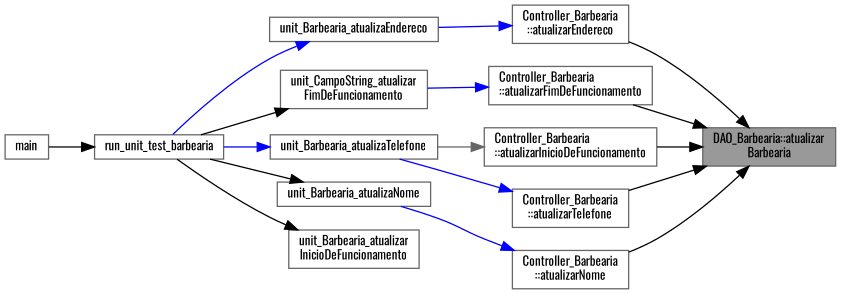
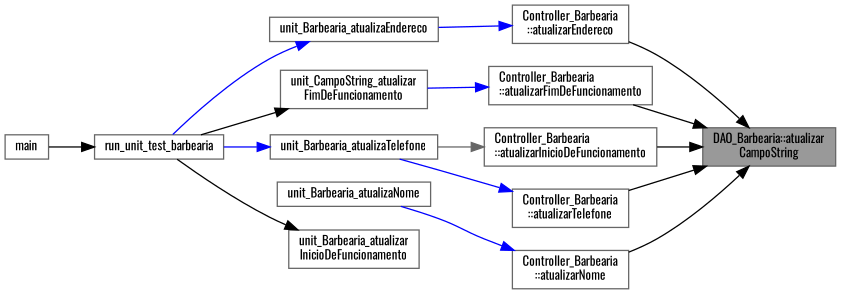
node "DAO_Barbearia::atualizar Barbearia": label "DAO_Barbearia::atualizar Barbearia" -> "DAO_Barbearia::atualizar CampoString"
edge "run_unit_test_barbearia" -> "unit_Barbearia_atualizaNome": removed
